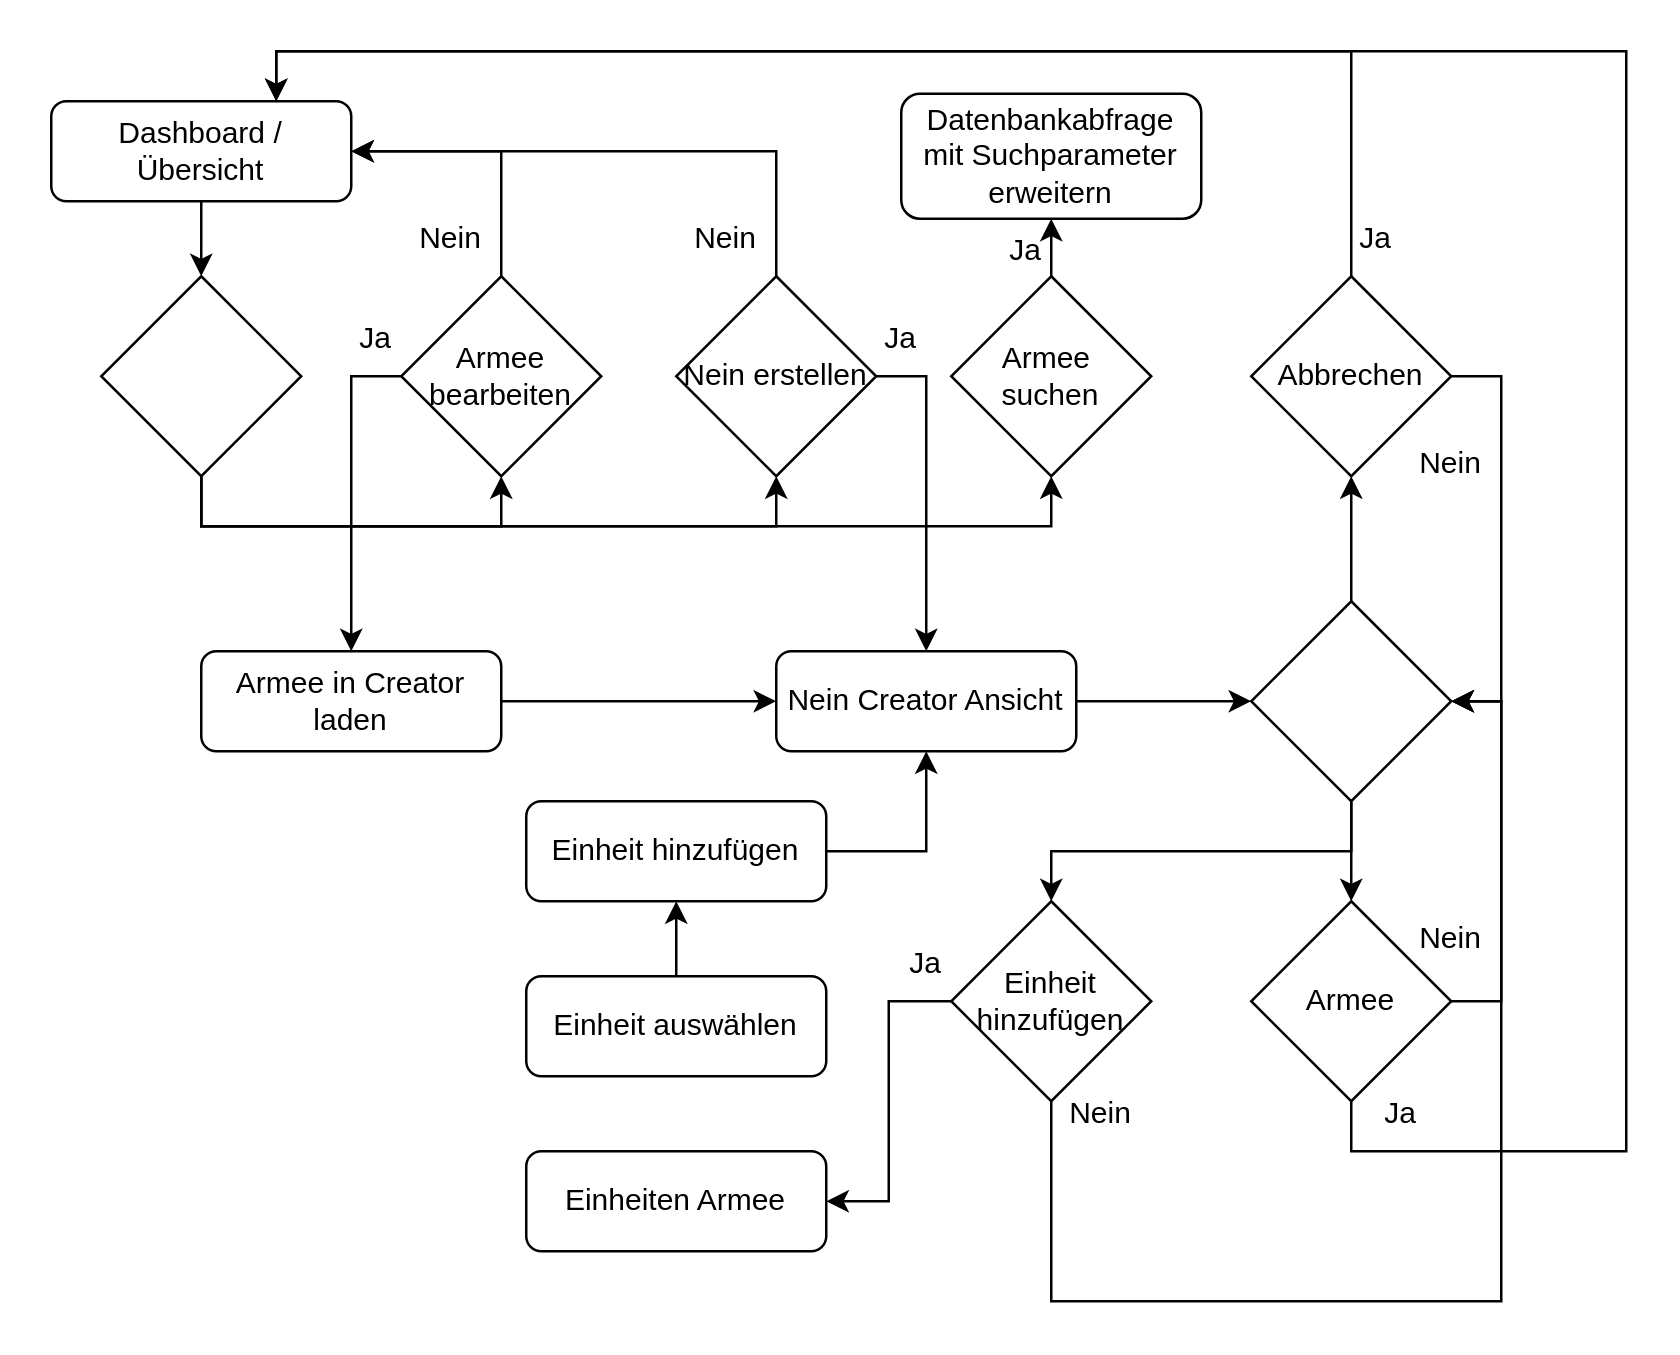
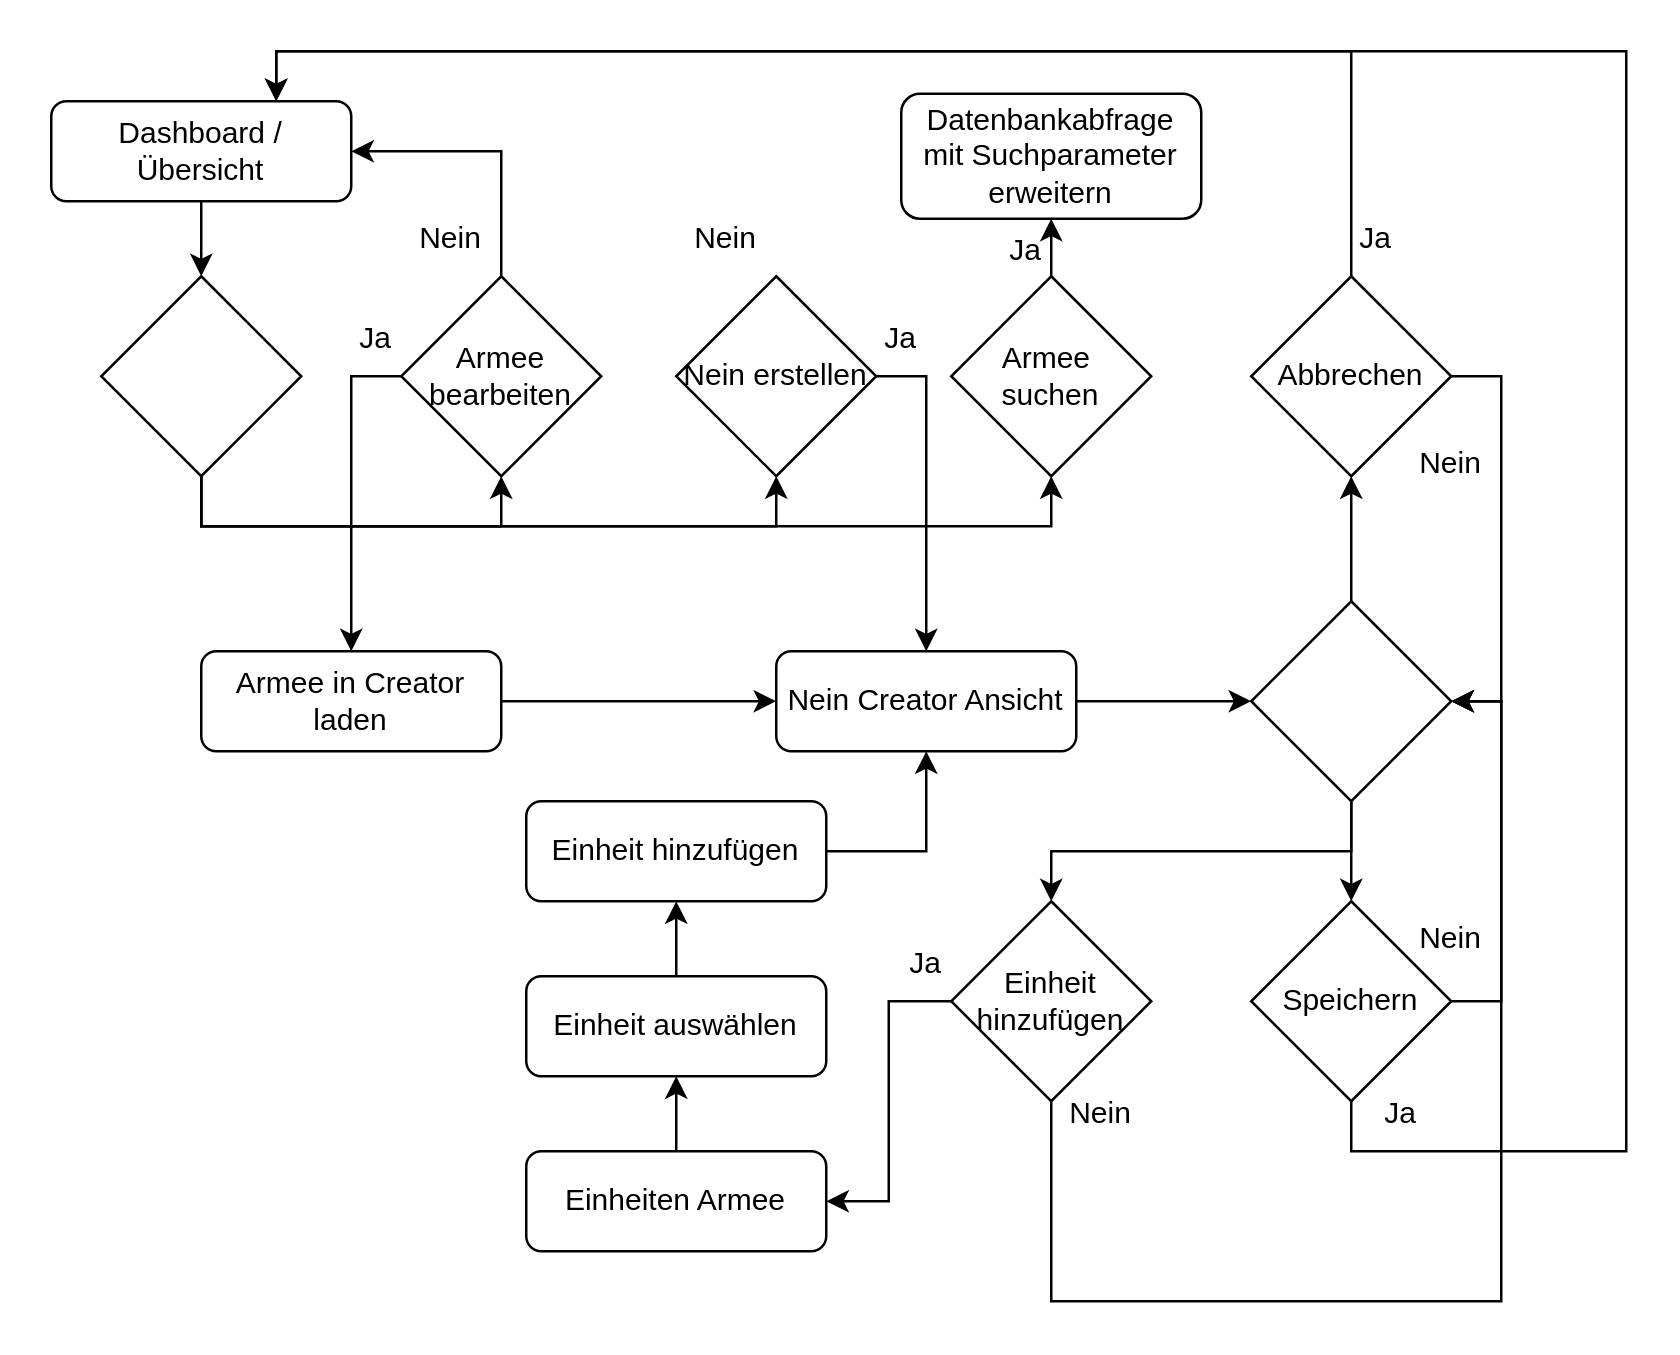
edge "Nein erstellen" -> "Dashboard / Übersicht": removed
node "Armee": label "Armee" -> "Speichern"
edge "Einheiten Armee" -> "Einheit auswählen": added
